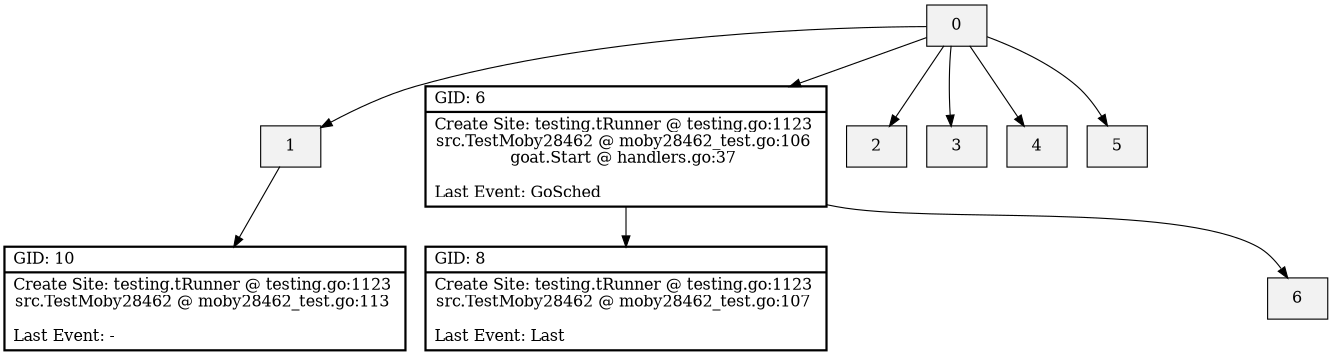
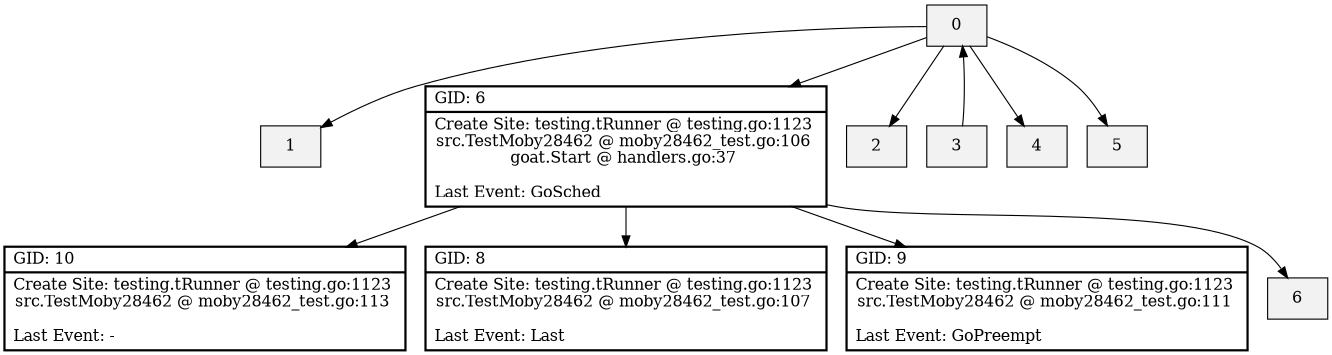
edge "0" -> "3": reversed
edge "1" -> "GID: 10": now "GID: 6" -> "GID: 10"
node "GID: 9": added
